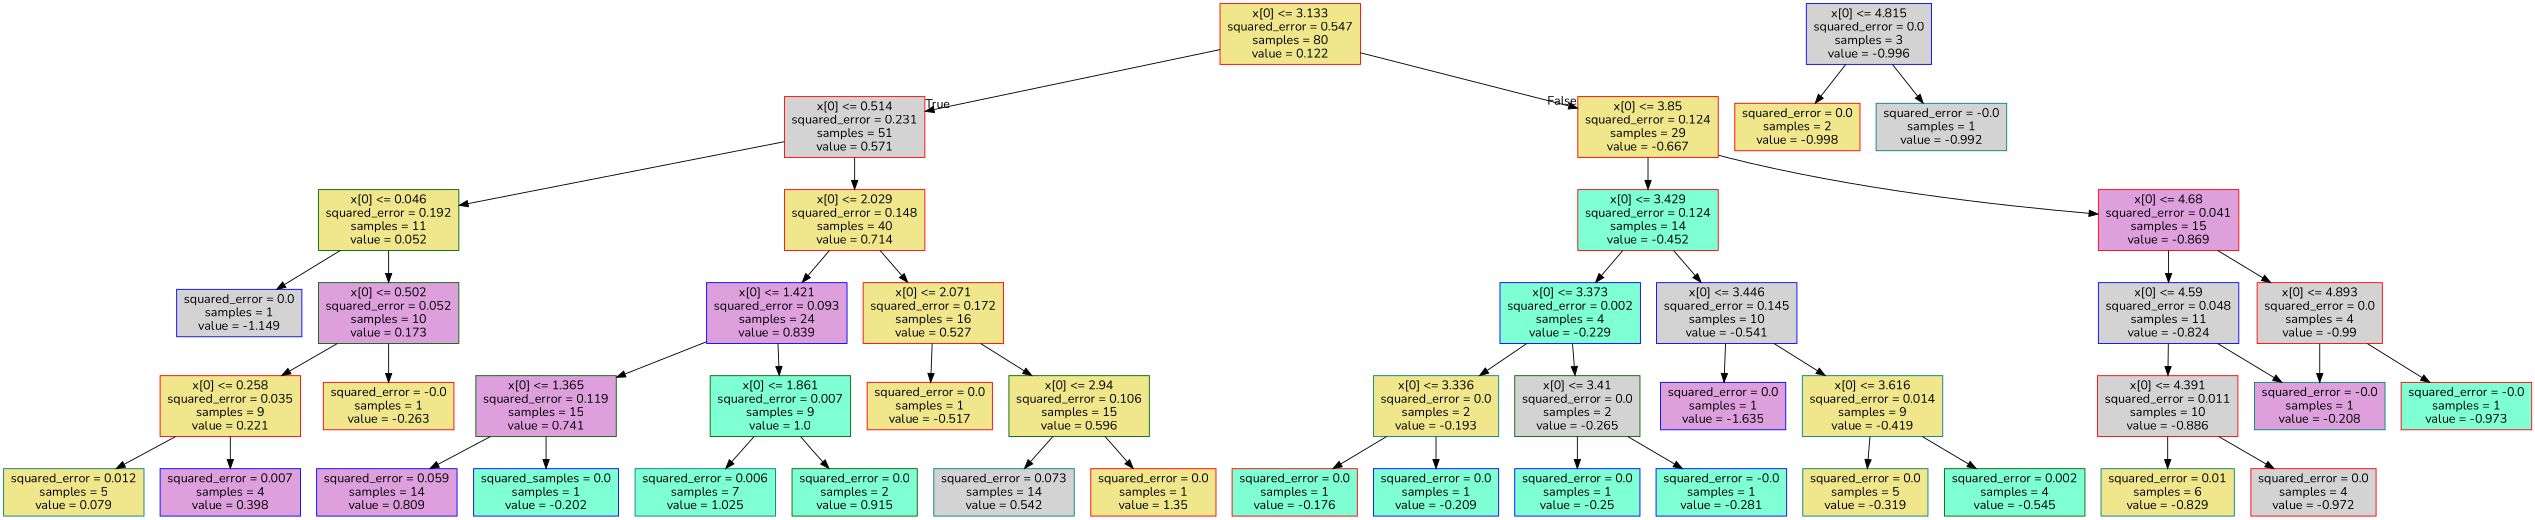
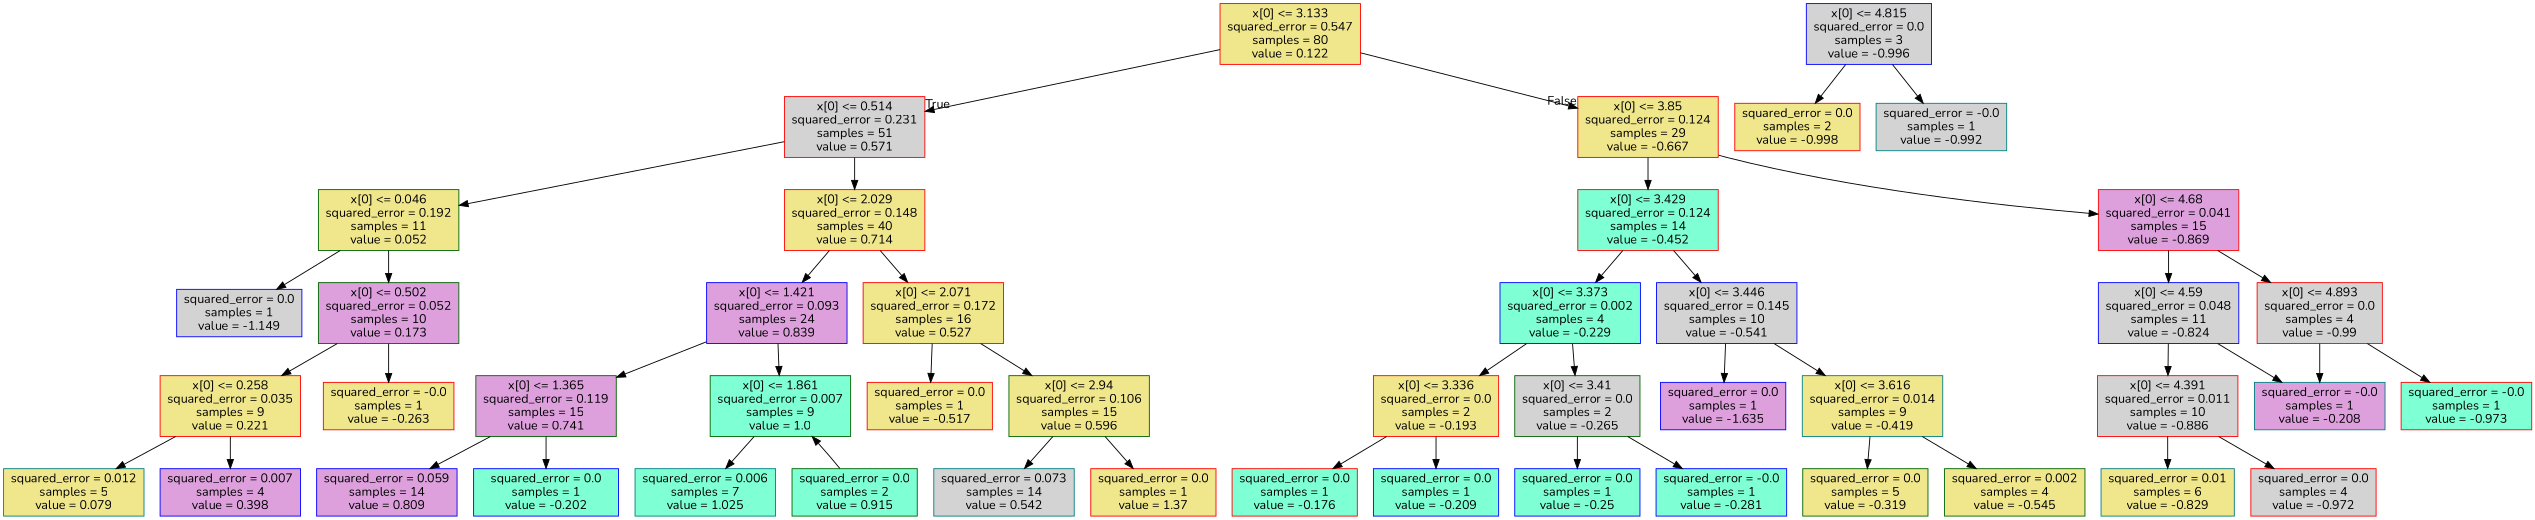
node "x[0] <= 3.336 squared_error = 0.0 samples = 2 value = -0.193": color teal -> red
edge "x[0] <= 1.861 squared_error = 0.007 samples = 9 value = 1.0" -> "squared_error = 0.0 samples = 2 value = 0.915": reversed
node "squared_samples = 0.0 samples = 1 value = -0.202": label "squared_samples = 0.0 samples = 1 value = -0.202" -> "squared_error = 0.0 samples = 1 value = -0.202"
node "squared_error = 0.0 samples = 1 value = 1.35": label "squared_error = 0.0 samples = 1 value = 1.35" -> "squared_error = 0.0 samples = 1 value = 1.37"
node "squared_error = 0.0 samples = 5 value = -0.319": color teal -> darkgreen
node "squared_error = 0.002 samples = 4 value = -0.545": fillcolor aquamarine -> khaki
